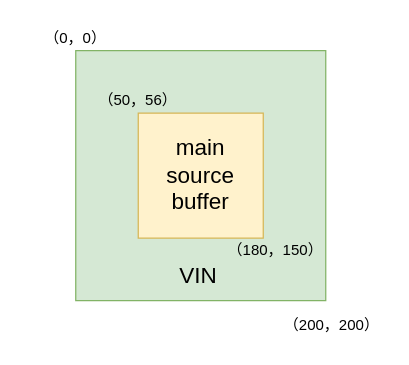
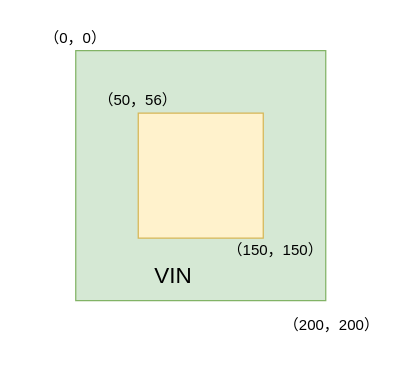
node "main source buffer": removed
node "（180，150）": label "（180，150）" -> "（150，150）"
node "VIN": moved (201, 276) -> (176, 276)
